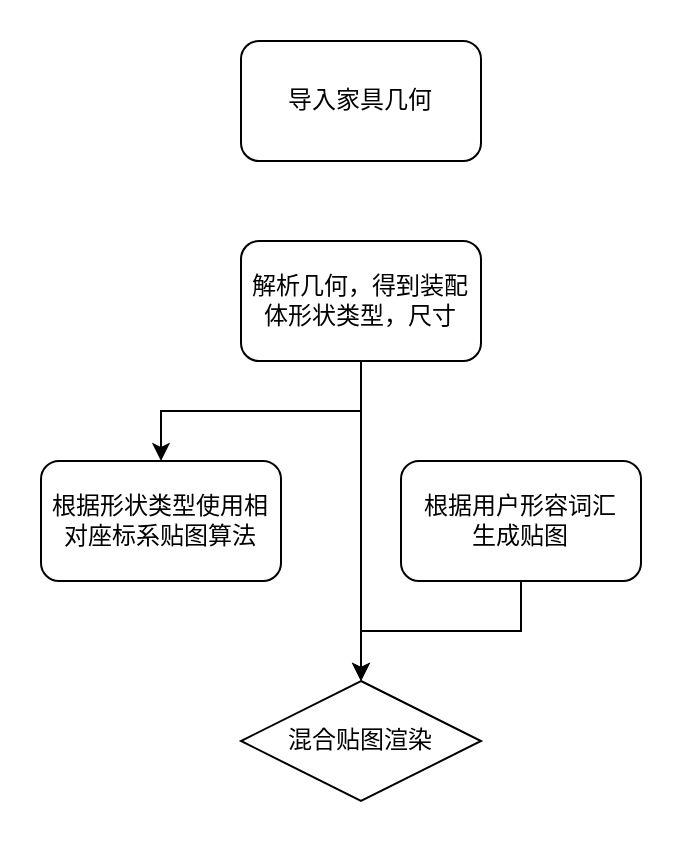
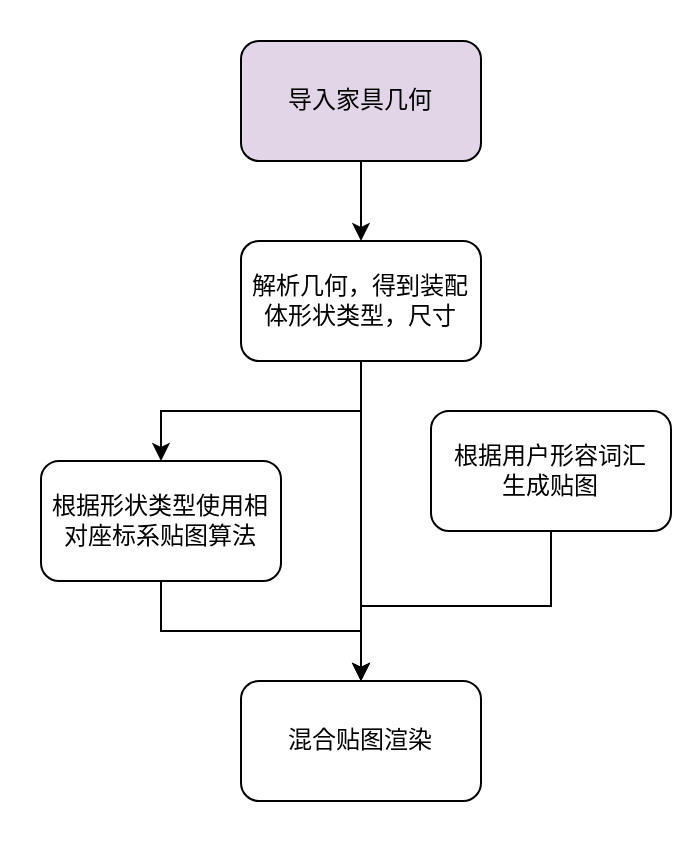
node "导入家具几何": fillcolor #ffffff -> #e1d5e7
edge "导入家具几何" -> "解析几何，得到装配体形状类型，尺寸": added
node "根据用户形容词汇 生成贴图": moved (521, 521) -> (551, 471)
edge "根据形状类型使用相对座标系贴图算法" -> "混合贴图渲染": added
node "混合贴图渲染": shape diamond -> rounded rectangle
